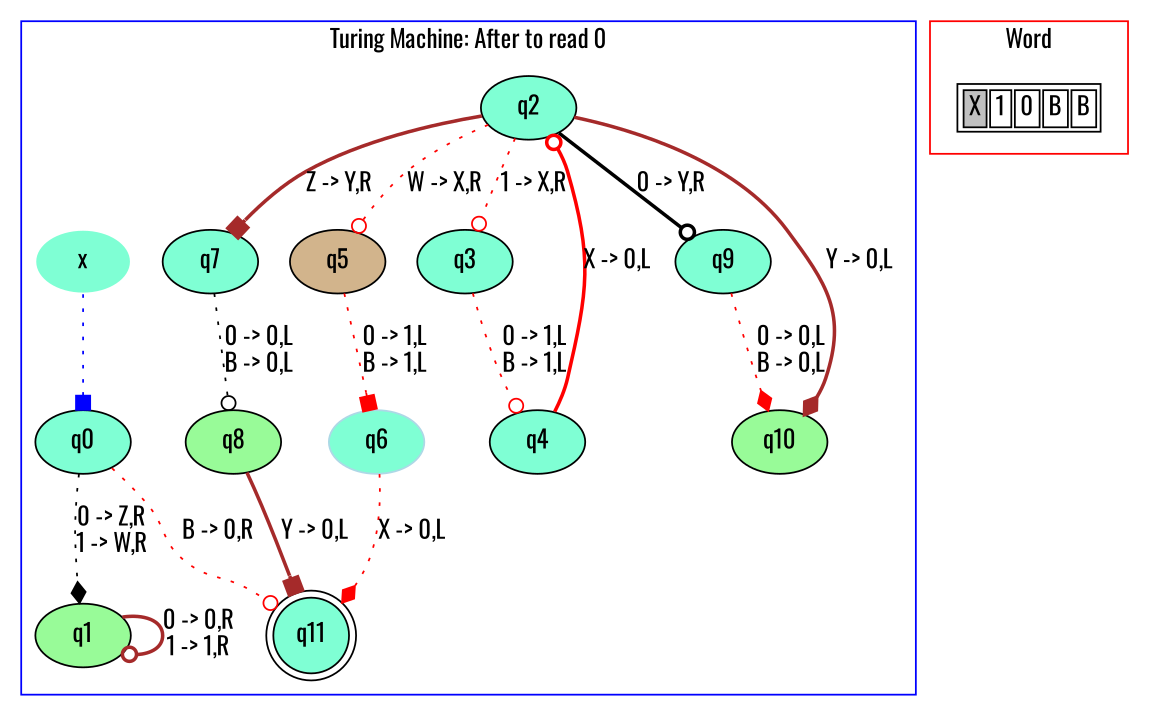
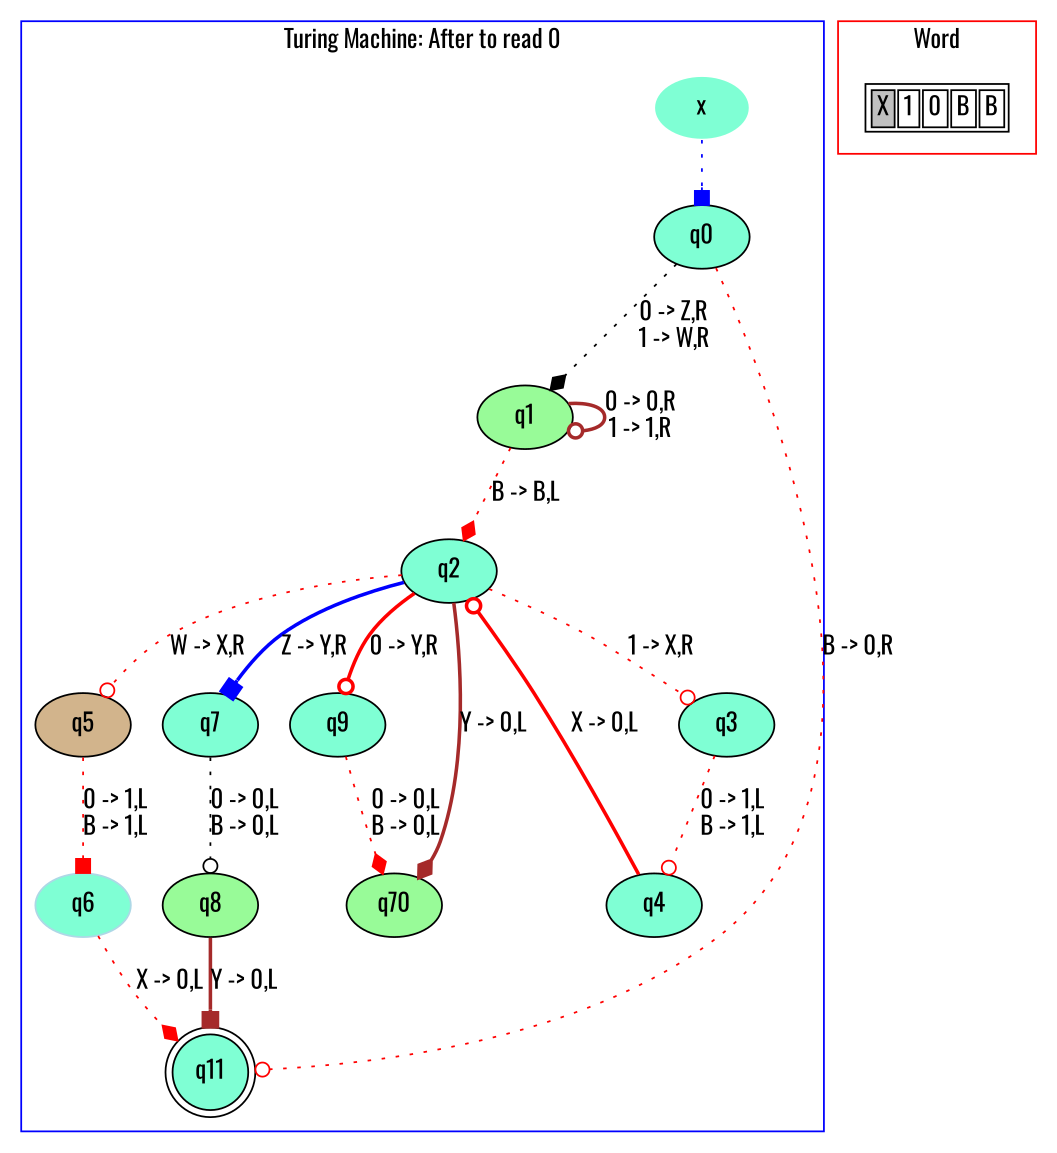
edge "q2" -> "q7": color brown -> blue
edge "q2" -> "q9": color black -> red
node "q10": label "q10" -> "q70"
edge "q1" -> "q2": added, label "B -> B,L"
